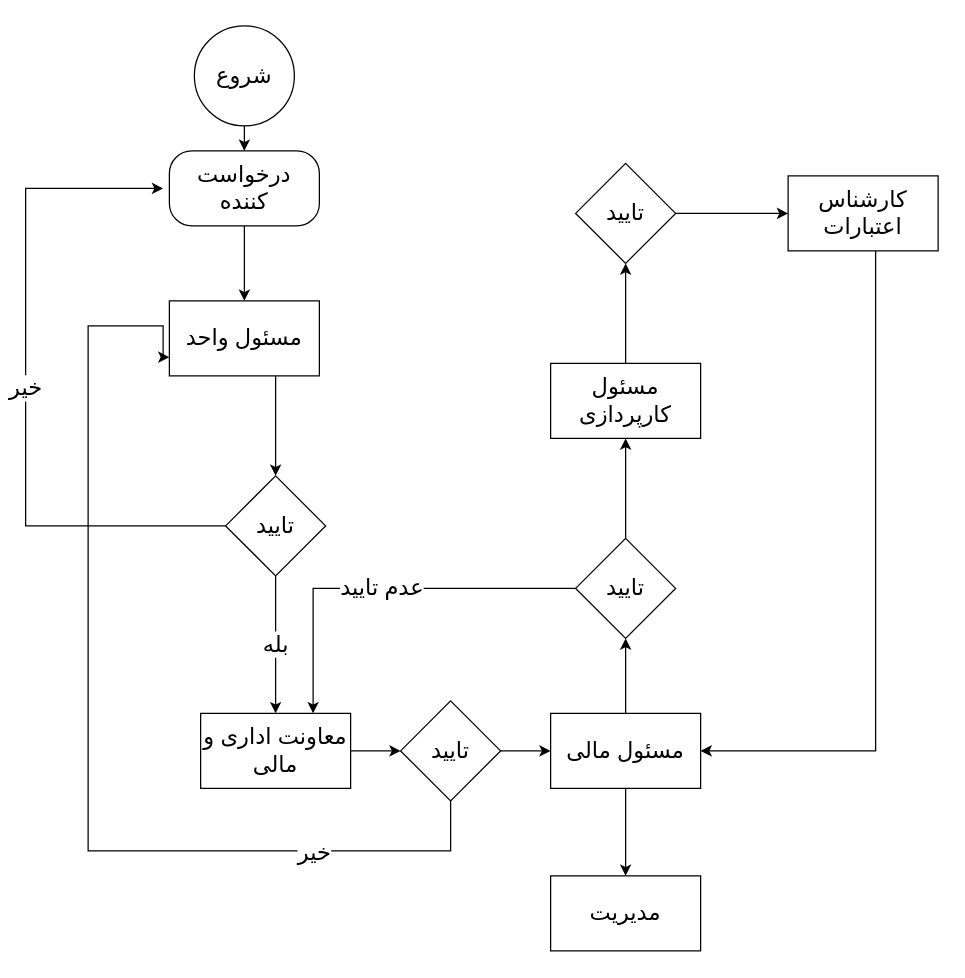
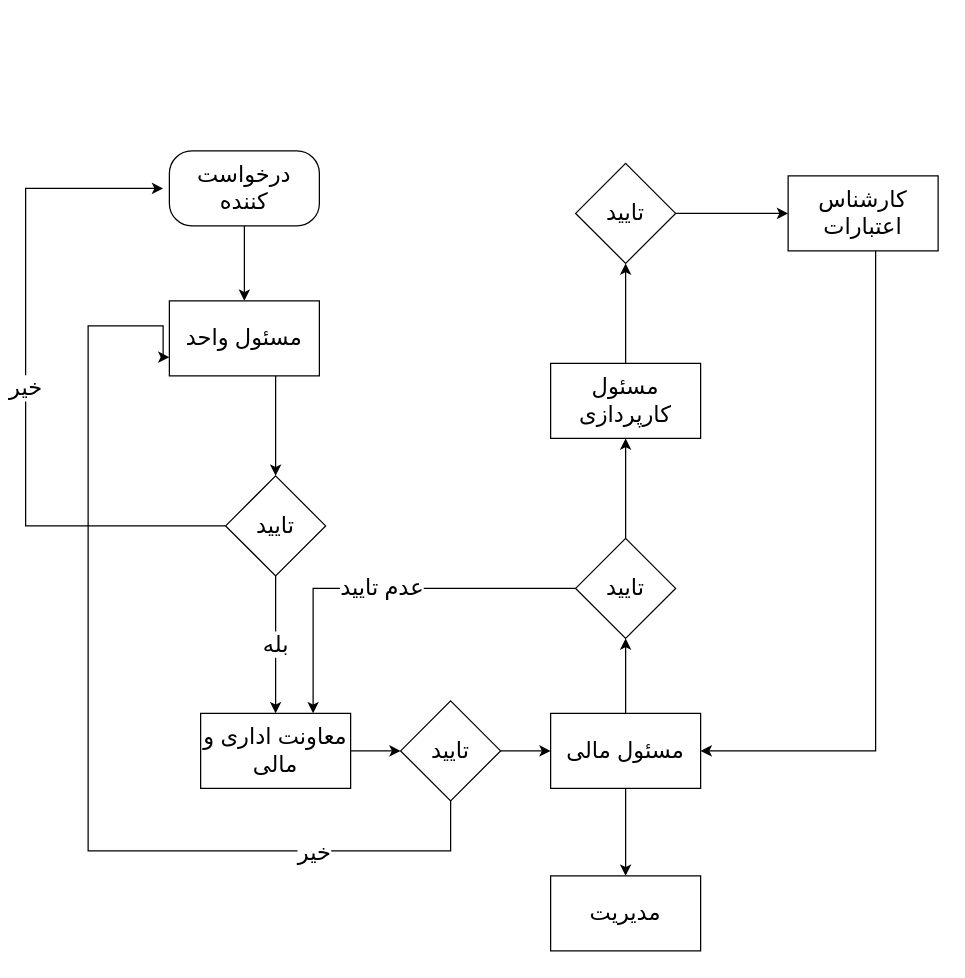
node "شروع": removed
edge "شروع" -> "درخواست کننده": removed
